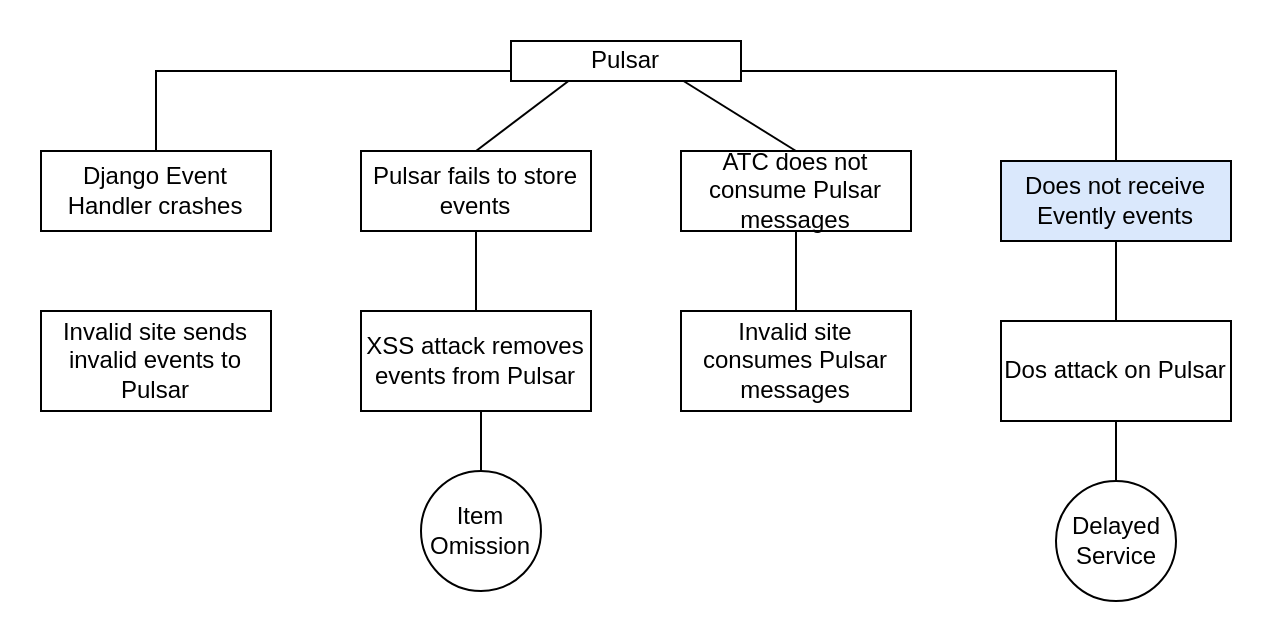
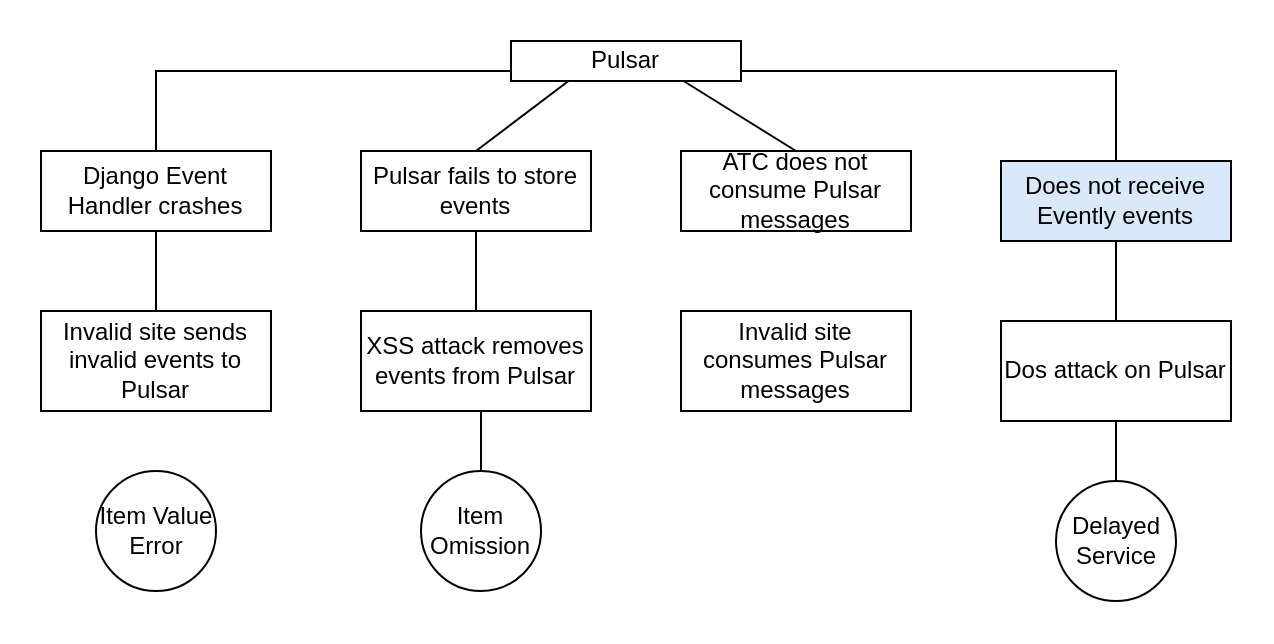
edge "Django Event Handler crashes" -- "Invalid site sends invalid events to Pulsar": added
edge "ATC does not consume Pulsar messages" -- "Invalid site consumes Pulsar messages": removed
node "Item Value Error": added
